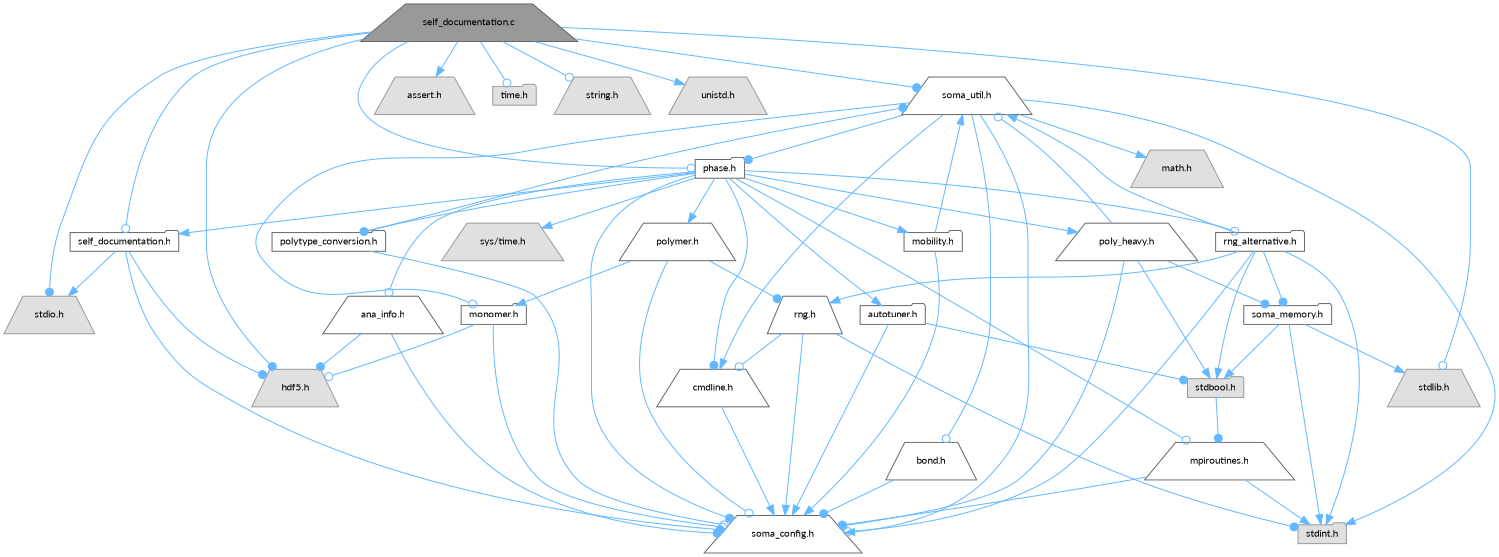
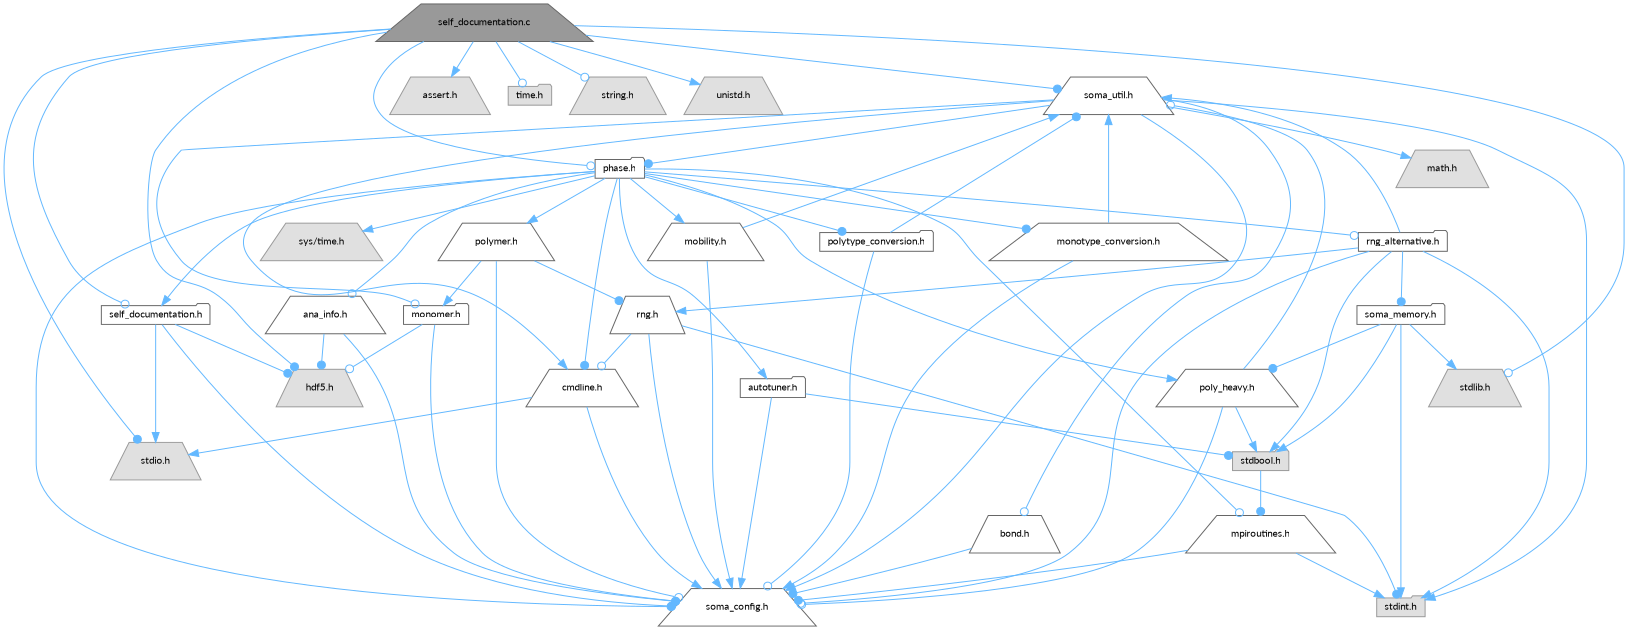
node "mobility.h": shape folder -> trapezium
node "monotype_conversion.h": added
edge "poly_heavy.h" -> "soma_memory.h": reversed
edge "cmdline.h" -> "stdio.h": added
